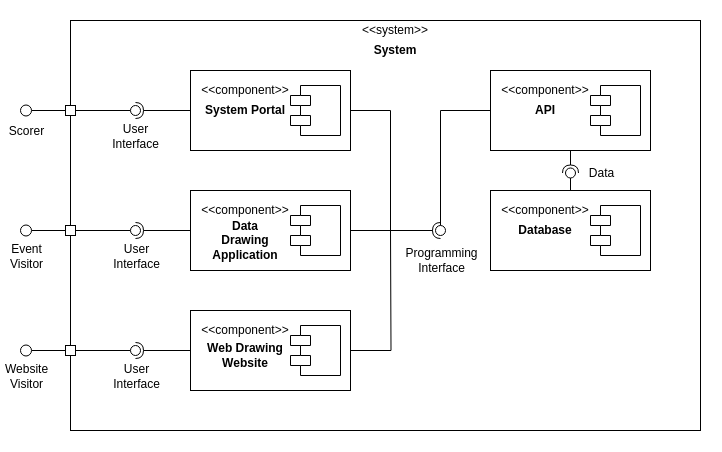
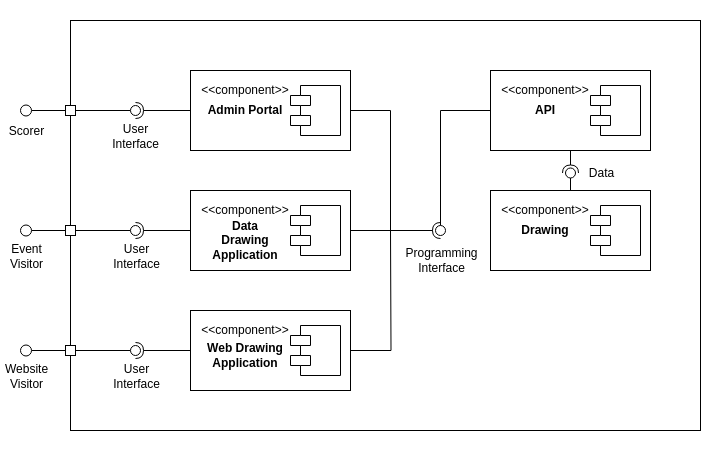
node "<<system>>": removed
node "System": removed
node "System Portal": label "System Portal" -> "Admin Portal"
node "Database": label "Database" -> "Drawing"
node "Web Drawing Website": label "Web Drawing Website" -> "Web Drawing Application"
